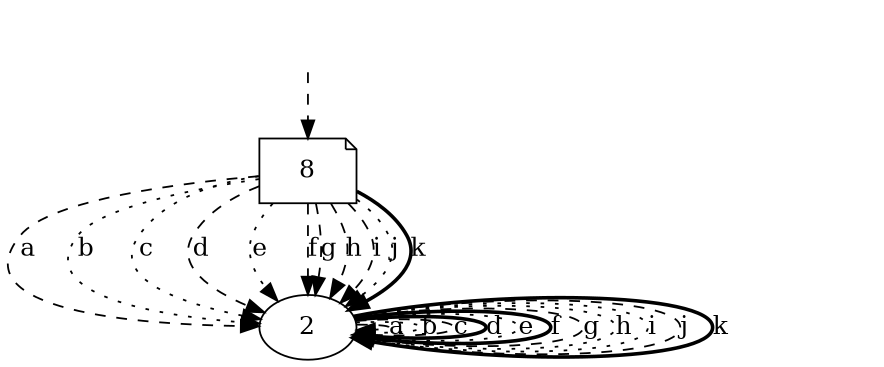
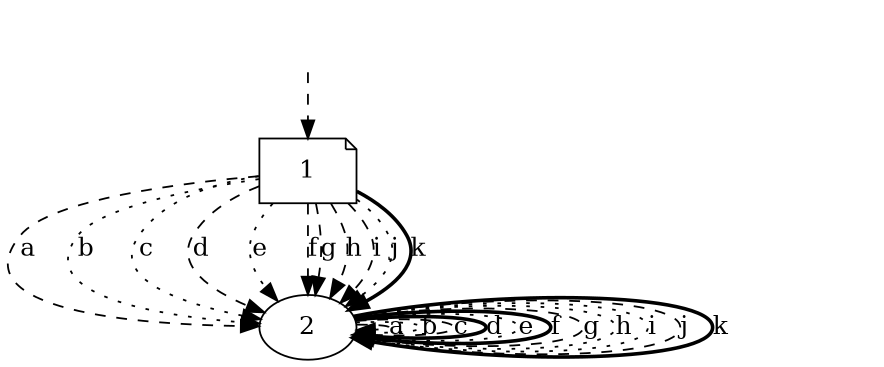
node "8": label "8" -> "1"
